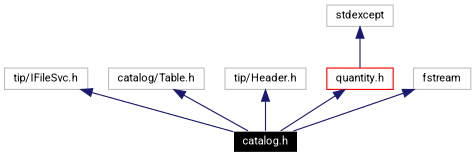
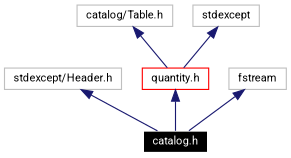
node "tip/IFileSvc.h": removed
node "tip/Header.h": label "tip/Header.h" -> "stdexcept/Header.h"
edge "catalog.h" -> "catalog/Table.h": now "quantity.h" -> "catalog/Table.h"
